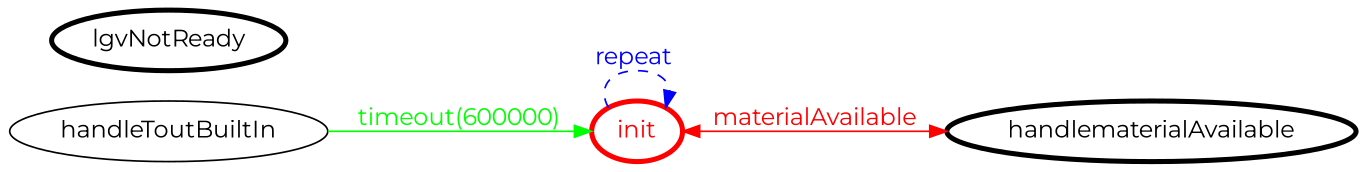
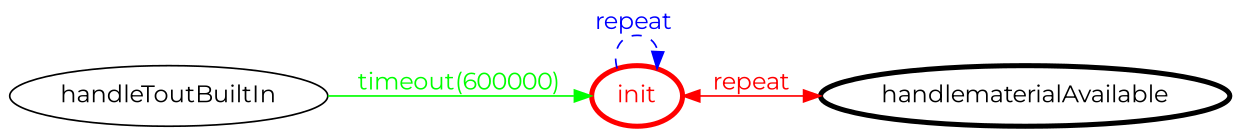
node "lgvNotReady": removed
edge "init" -- "handlematerialAvailable": label "materialAvailable" -> "repeat"
